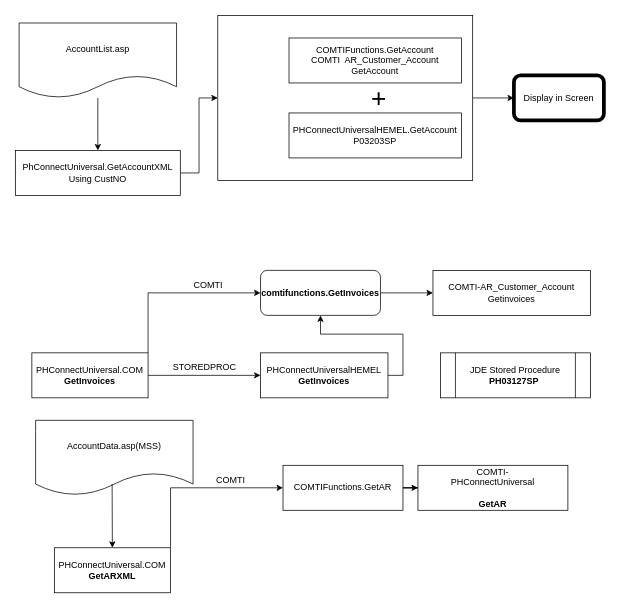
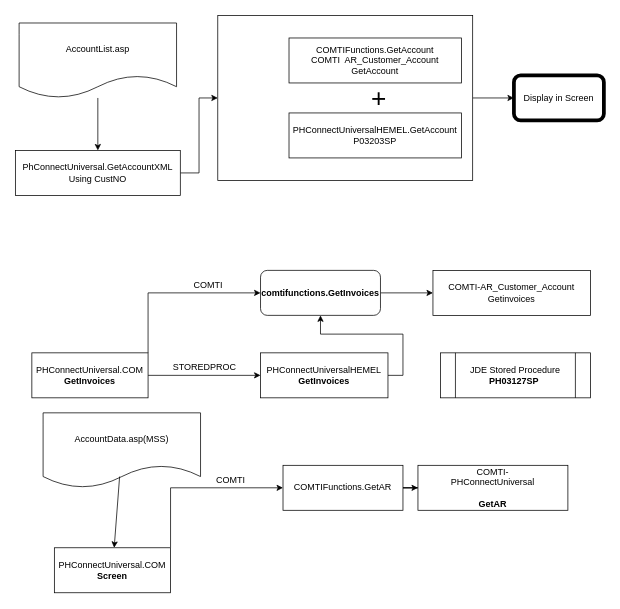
node "AccountData.asp(MSS)": moved (114, 458) -> (122, 450)
node "PHConnectUniversal.COM GetARXML": label "PHConnectUniversal.COM GetARXML" -> "PHConnectUniversal.COM Screen"
